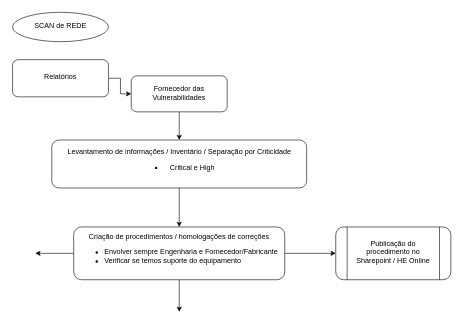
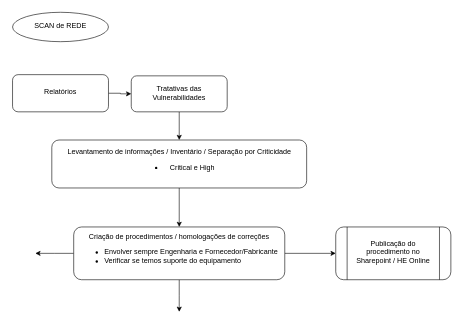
node "Relatórios": moved (60, 78) -> (60, 93)
node "Fornecedor das Vulnerabilidades": label "Fornecedor das Vulnerabilidades" -> "Tratativas das Vulnerabilidades"
